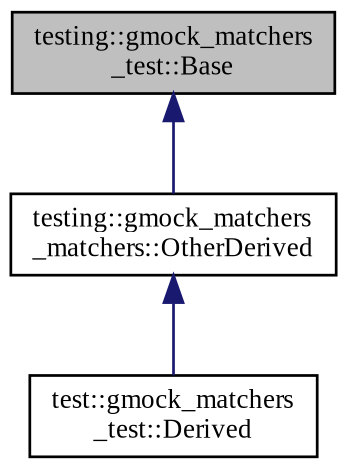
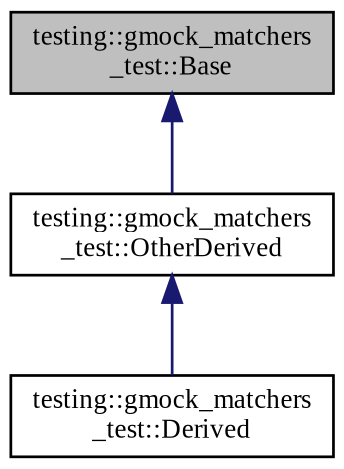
node "testing::gmock_matchers _matchers::OtherDerived": label "testing::gmock_matchers _matchers::OtherDerived" -> "testing::gmock_matchers _test::OtherDerived"
node "test::gmock_matchers _test::Derived": label "test::gmock_matchers _test::Derived" -> "testing::gmock_matchers _test::Derived"
